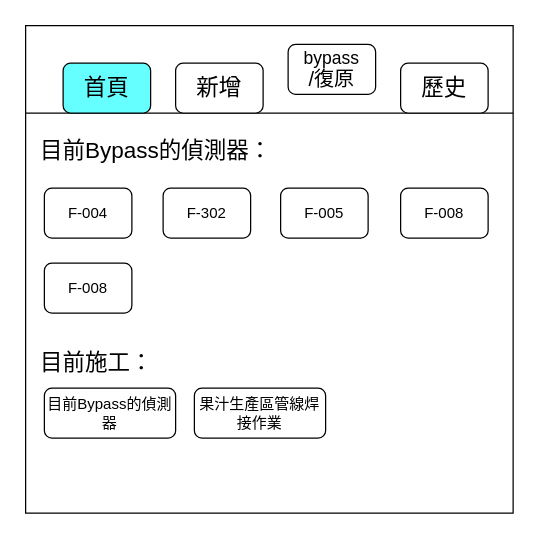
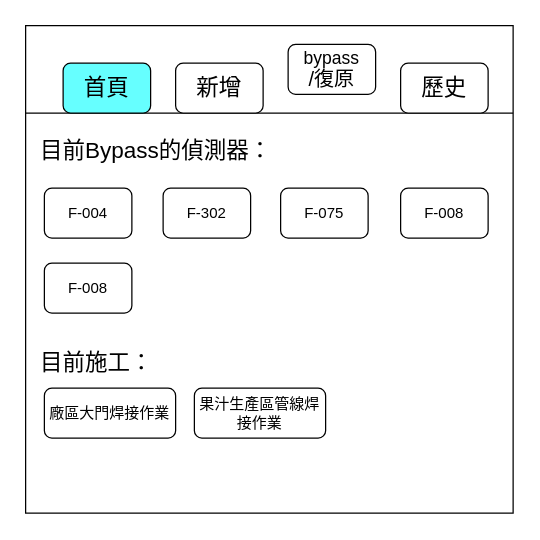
node "F-005": label "F-005" -> "F-075"
node "目前Bypass的偵測器": label "目前Bypass的偵測器" -> "廠區大門焊接作業"
